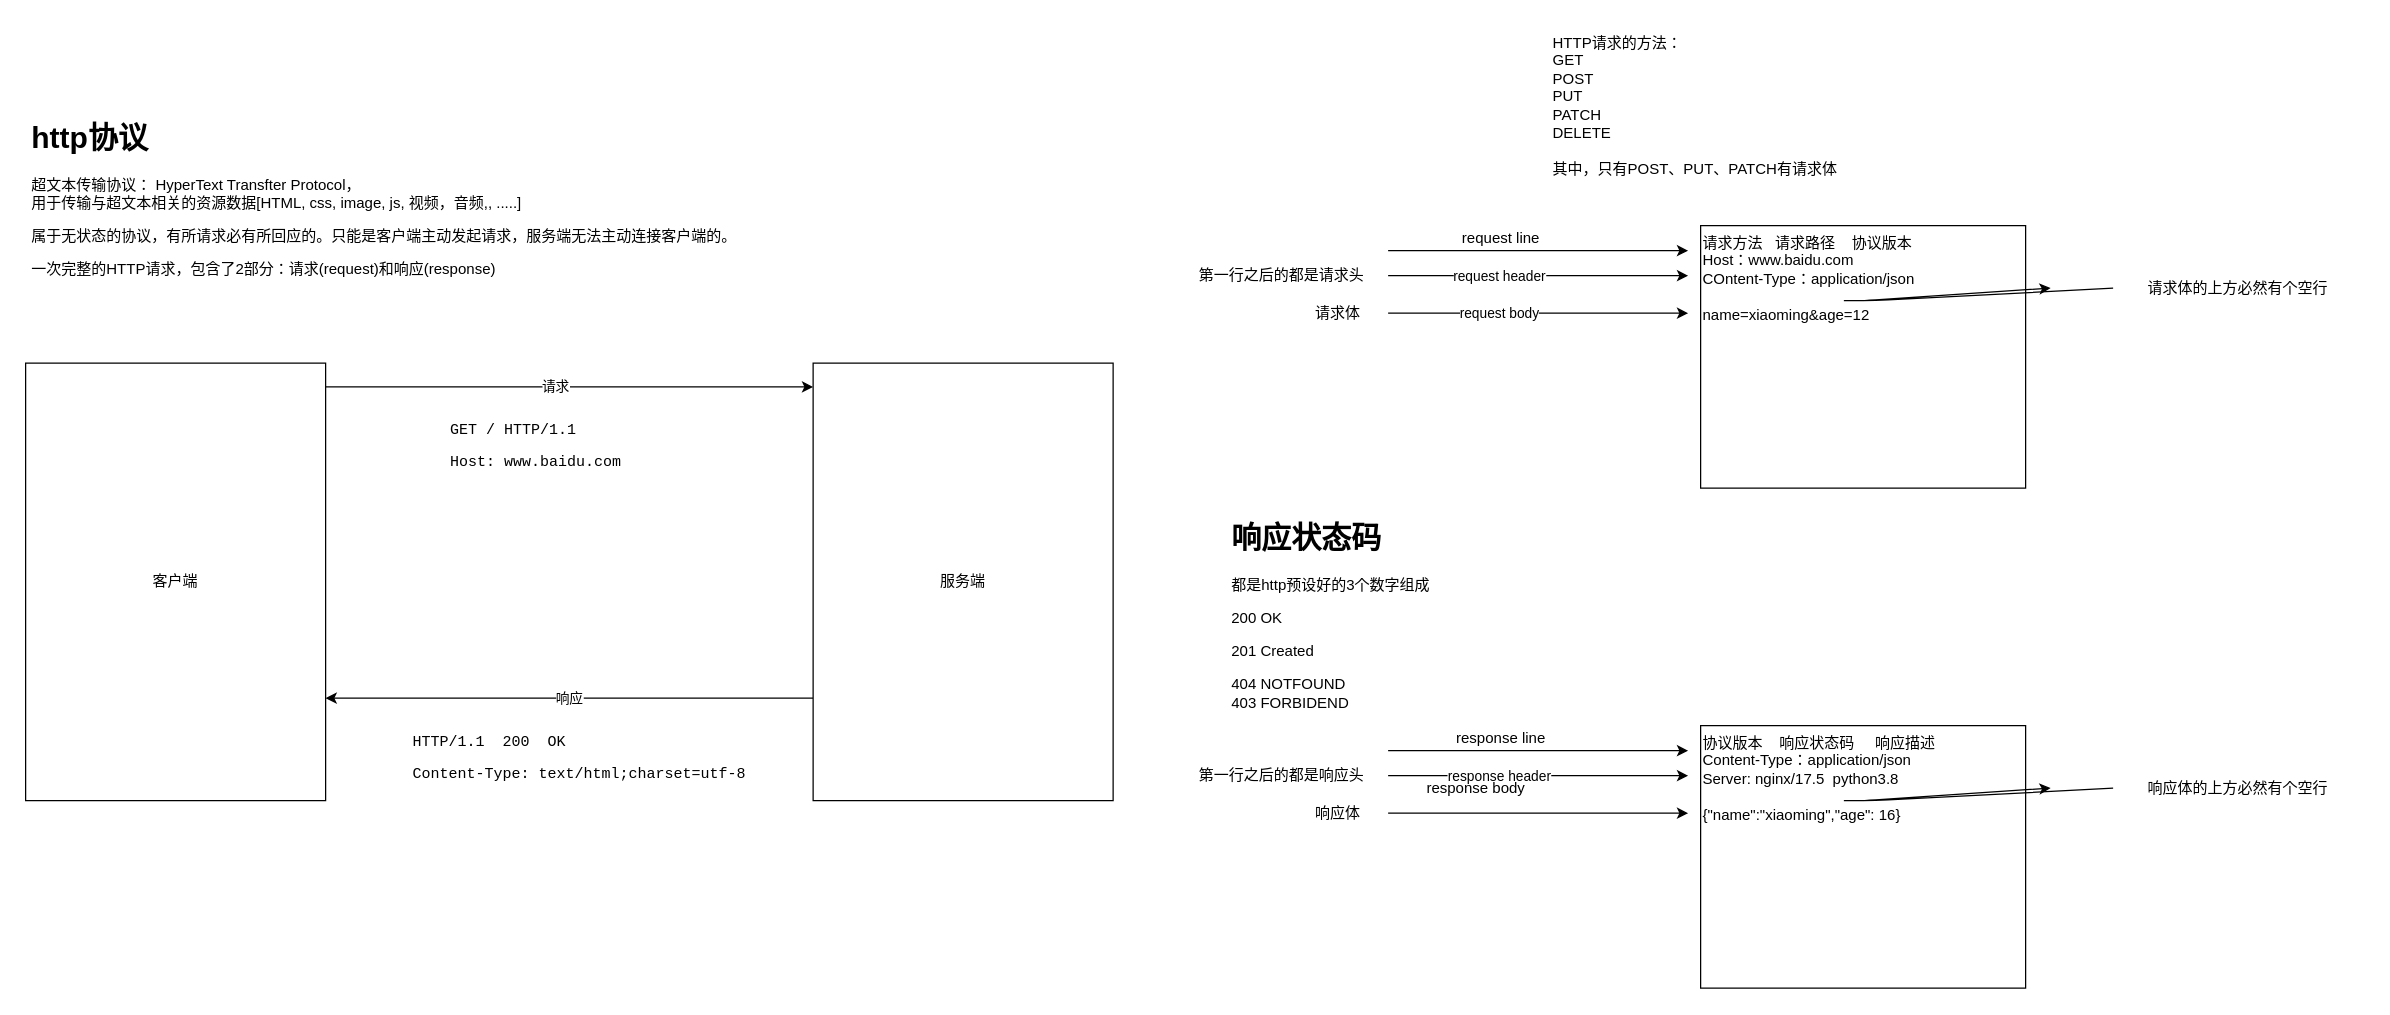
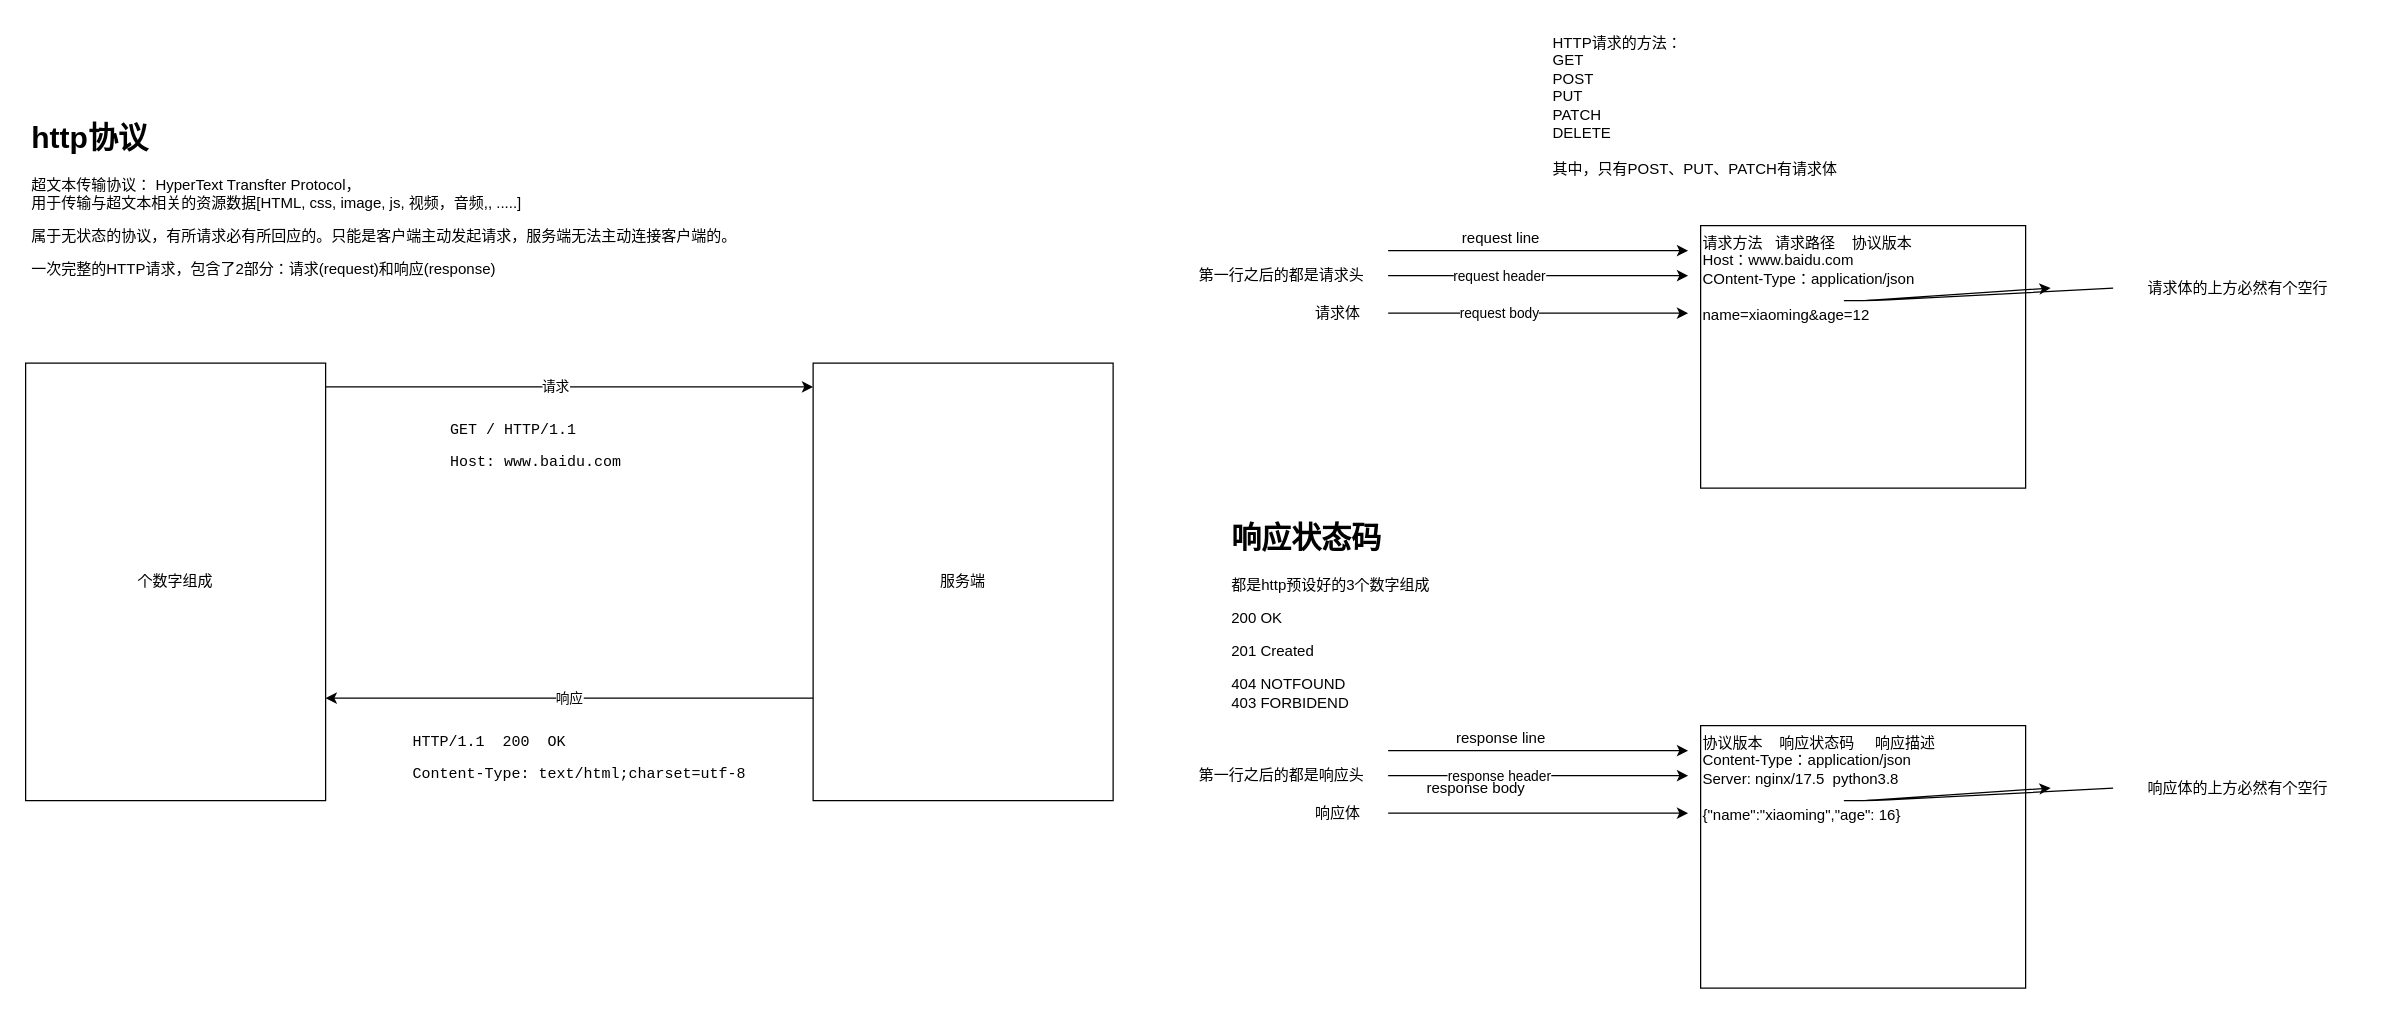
node "客户端": label "客户端" -> "个数字组成"
